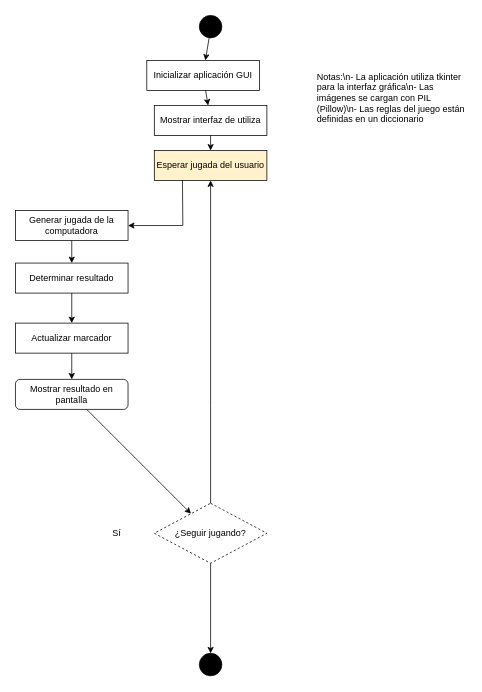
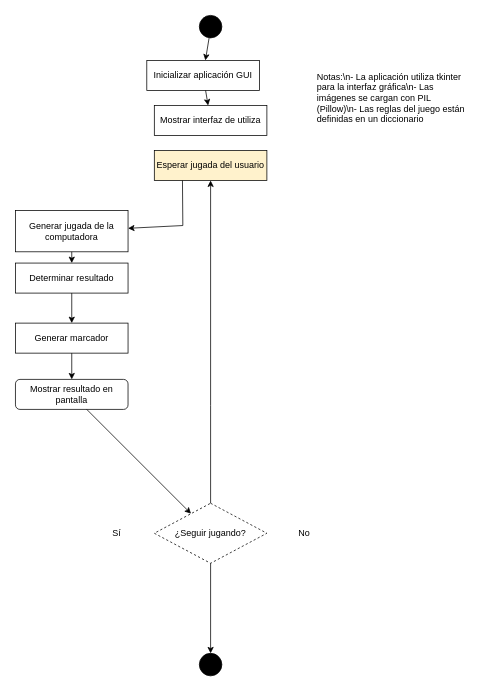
edge "Mostrar interfaz de utiliza" -> "Esperar jugada del usuario": removed
node "Generar jugada de la computadora": size 113x30 -> 113x41
node "Actualizar marcador": label "Actualizar marcador" -> "Generar marcador"
node "No": added
